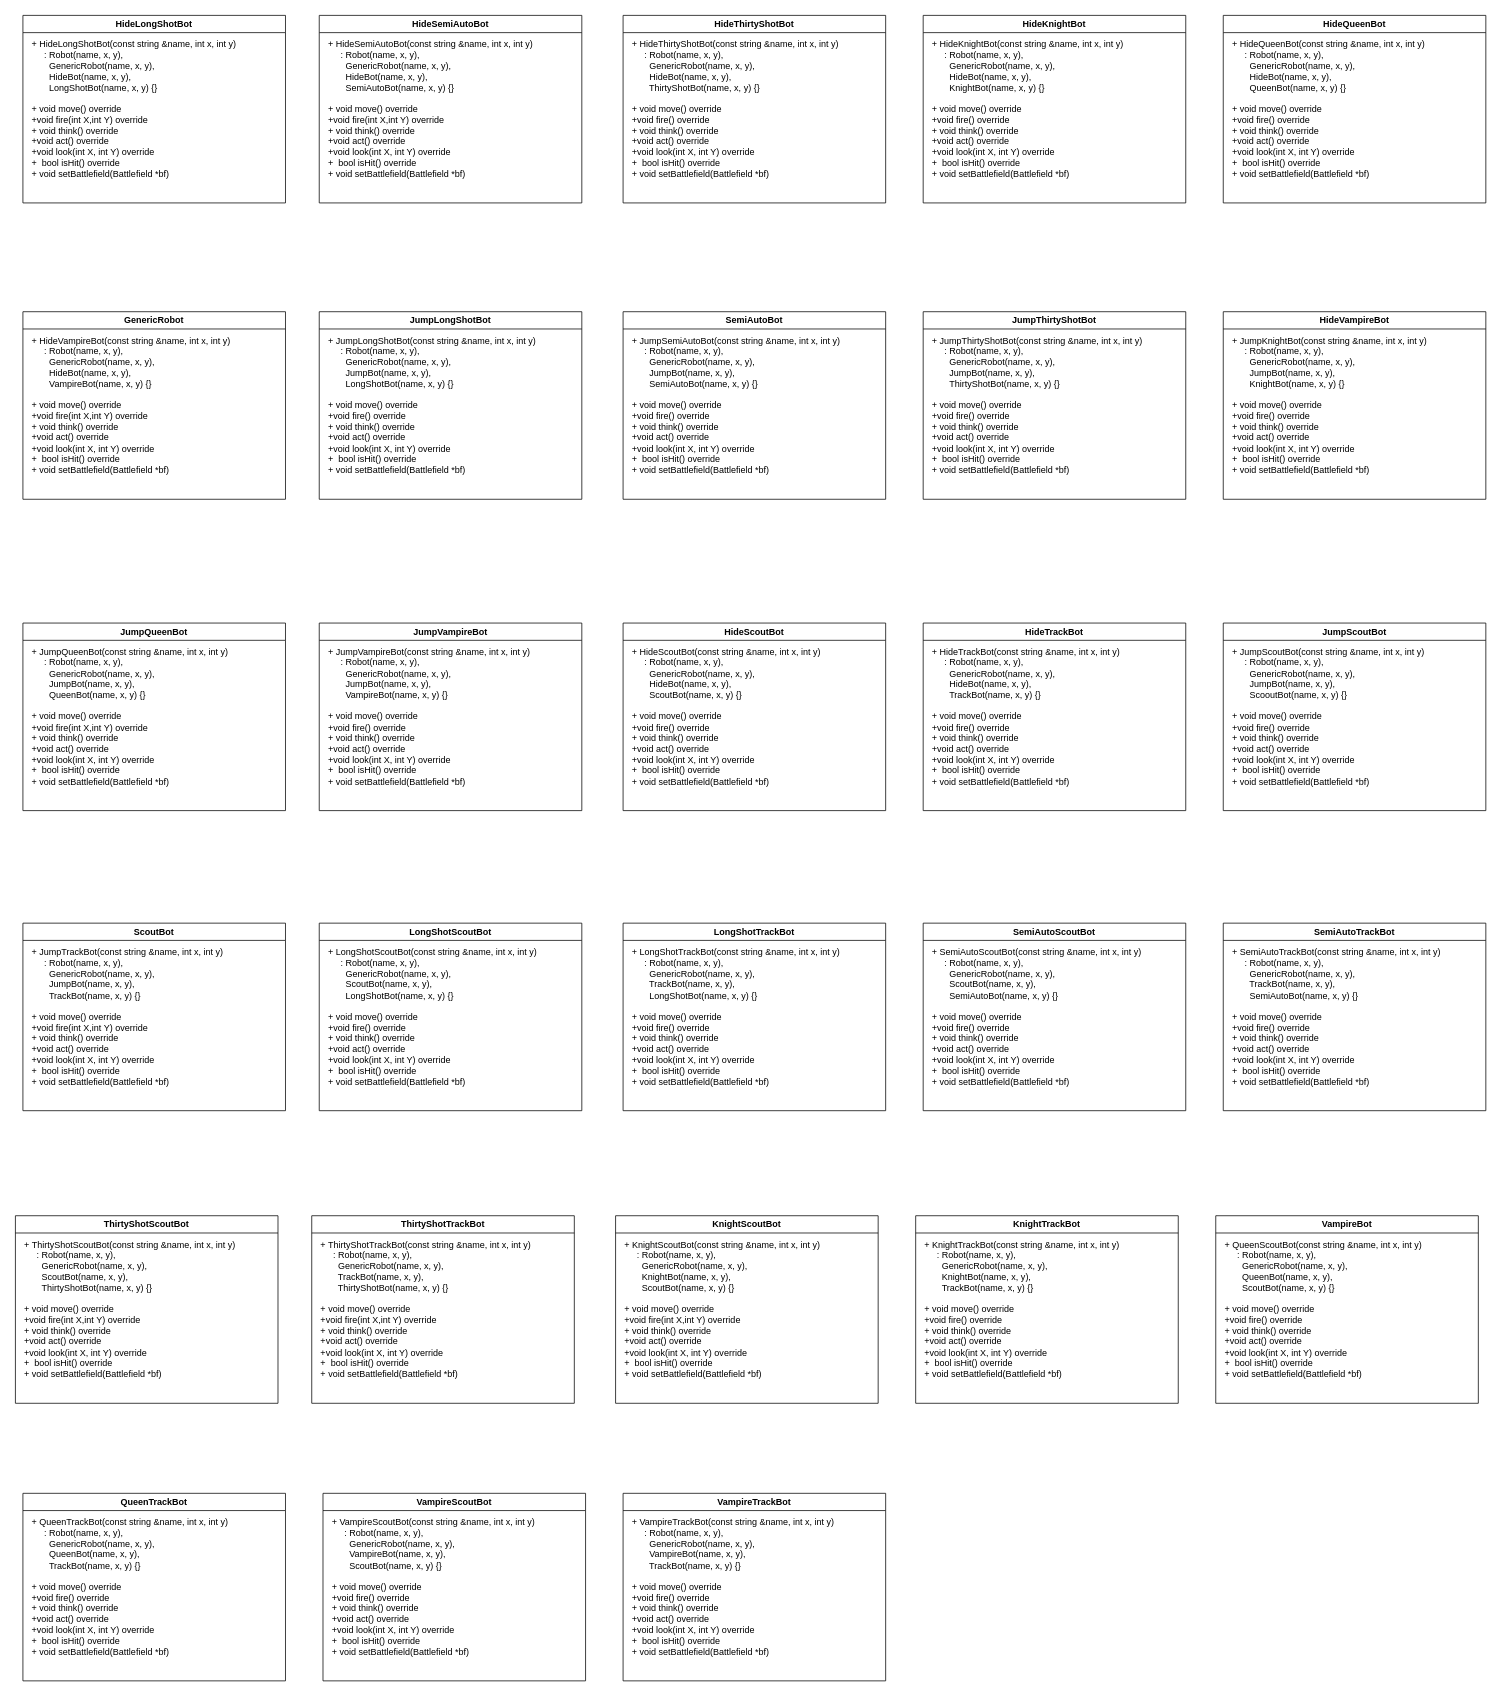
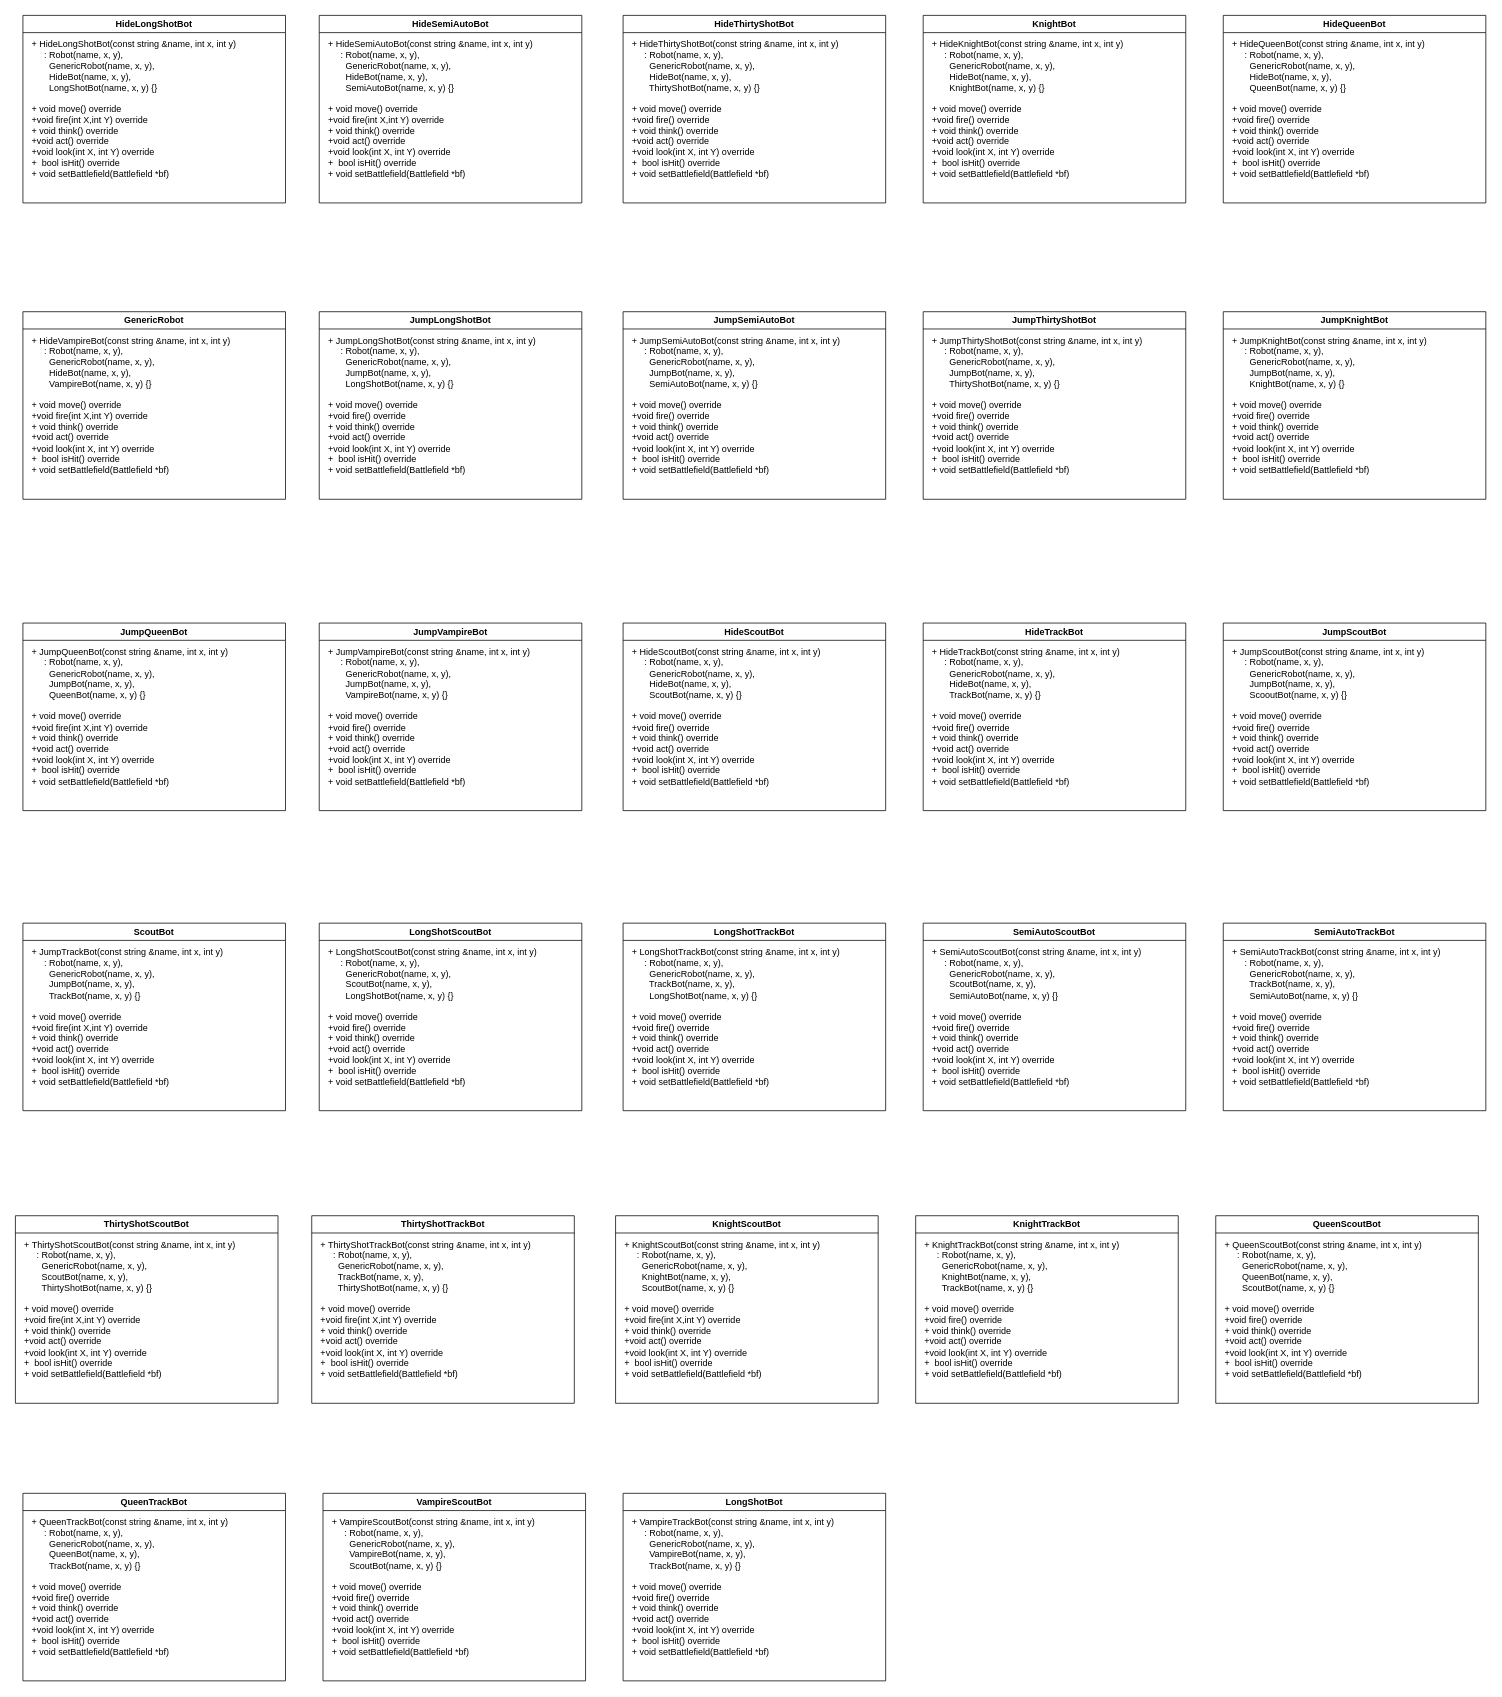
node "HideKnightBot": label "HideKnightBot" -> "KnightBot"
node "SemiAutoBot": label "SemiAutoBot" -> "JumpSemiAutoBot"
node "HideVampireBot": label "HideVampireBot" -> "JumpKnightBot"
node "VampireBot": label "VampireBot" -> "QueenScoutBot"
node "VampireTrackBot": label "VampireTrackBot" -> "LongShotBot"
